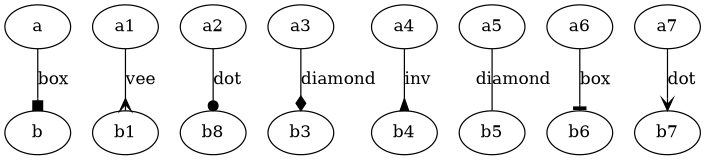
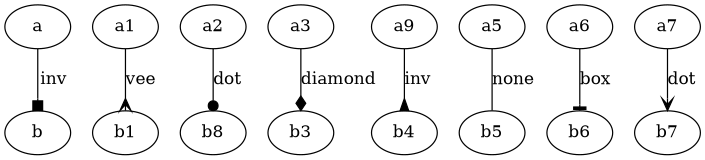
node "a4": label "a4" -> "a9"
edge "a" -> "b": label "box" -> "inv"
edge "a5" -- "b5": label "diamond" -> "none"
